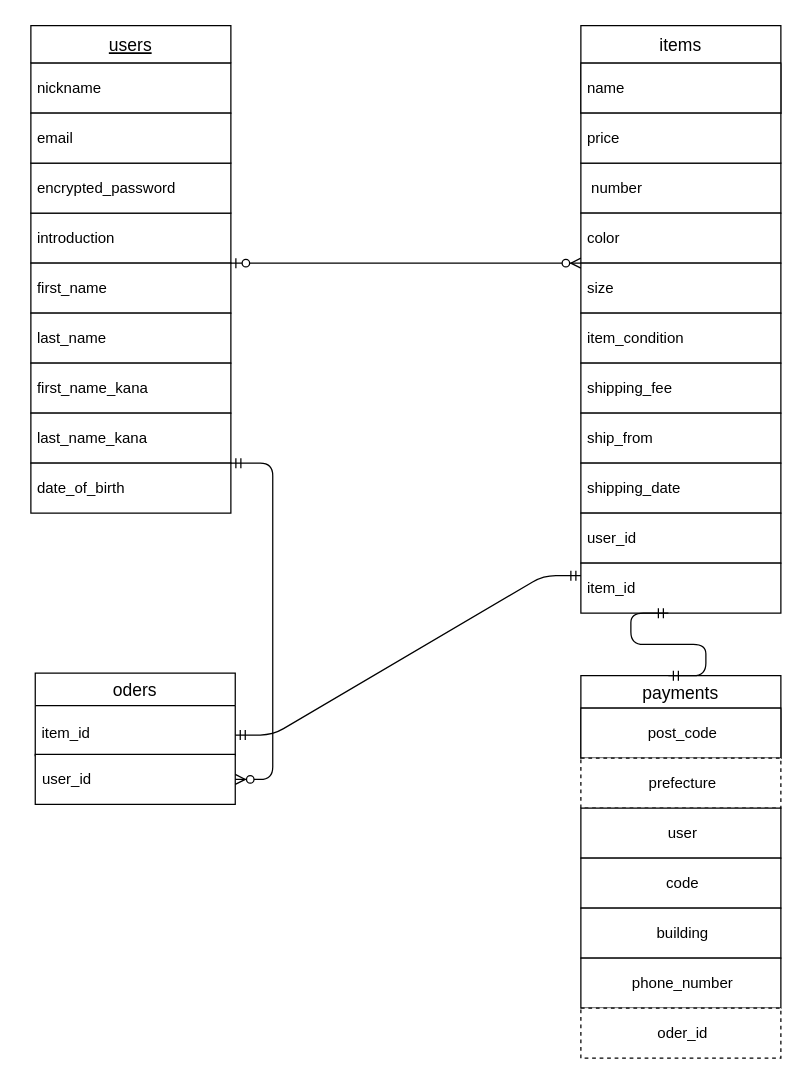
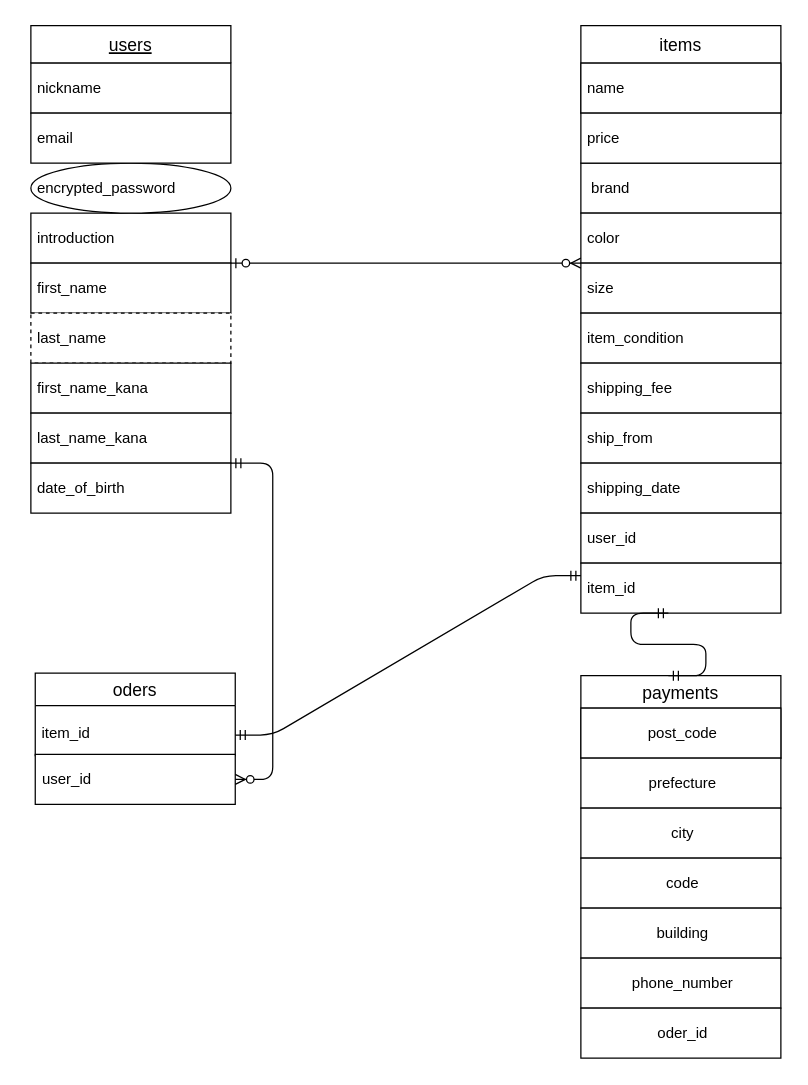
node "encrypted_password": shape rectangle -> ellipse
node "number": label "number" -> "brand"
node "last_name": style solid -> dashed
node "prefecture": style dashed -> solid
node "user": label "user" -> "city"
node "oder_id": style dashed -> solid
